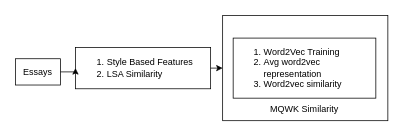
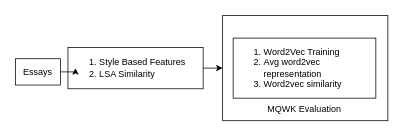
node "Style Based Features LSA Similarity": moved (143, 68) -> (135, 68)
node "MQWK Similarity": label "MQWK Similarity" -> "MQWK Evaluation"
